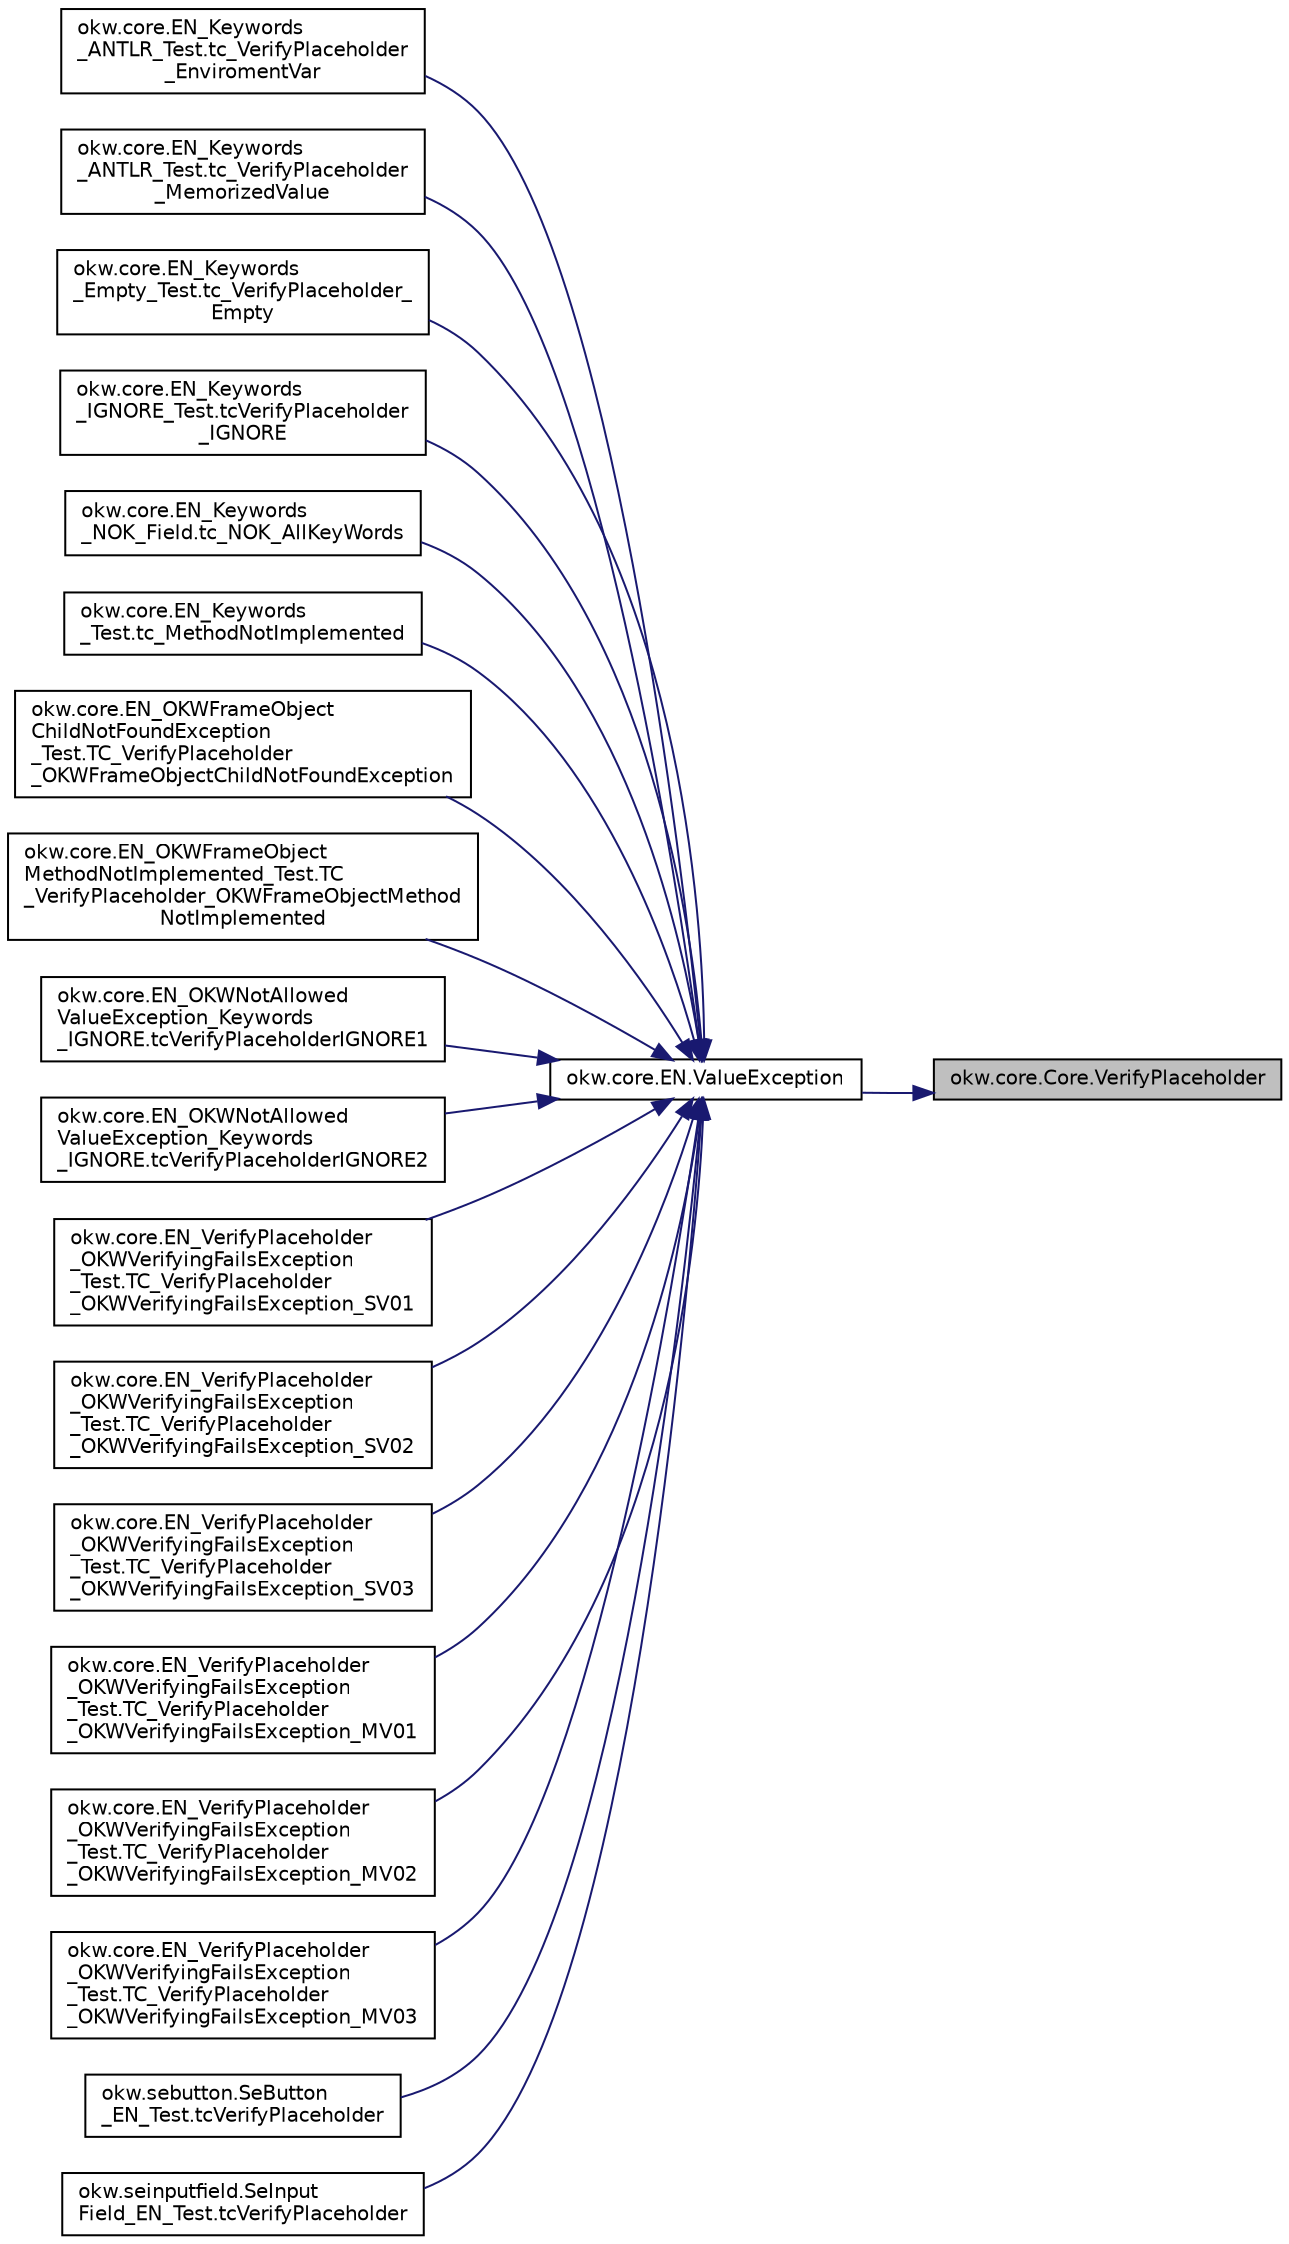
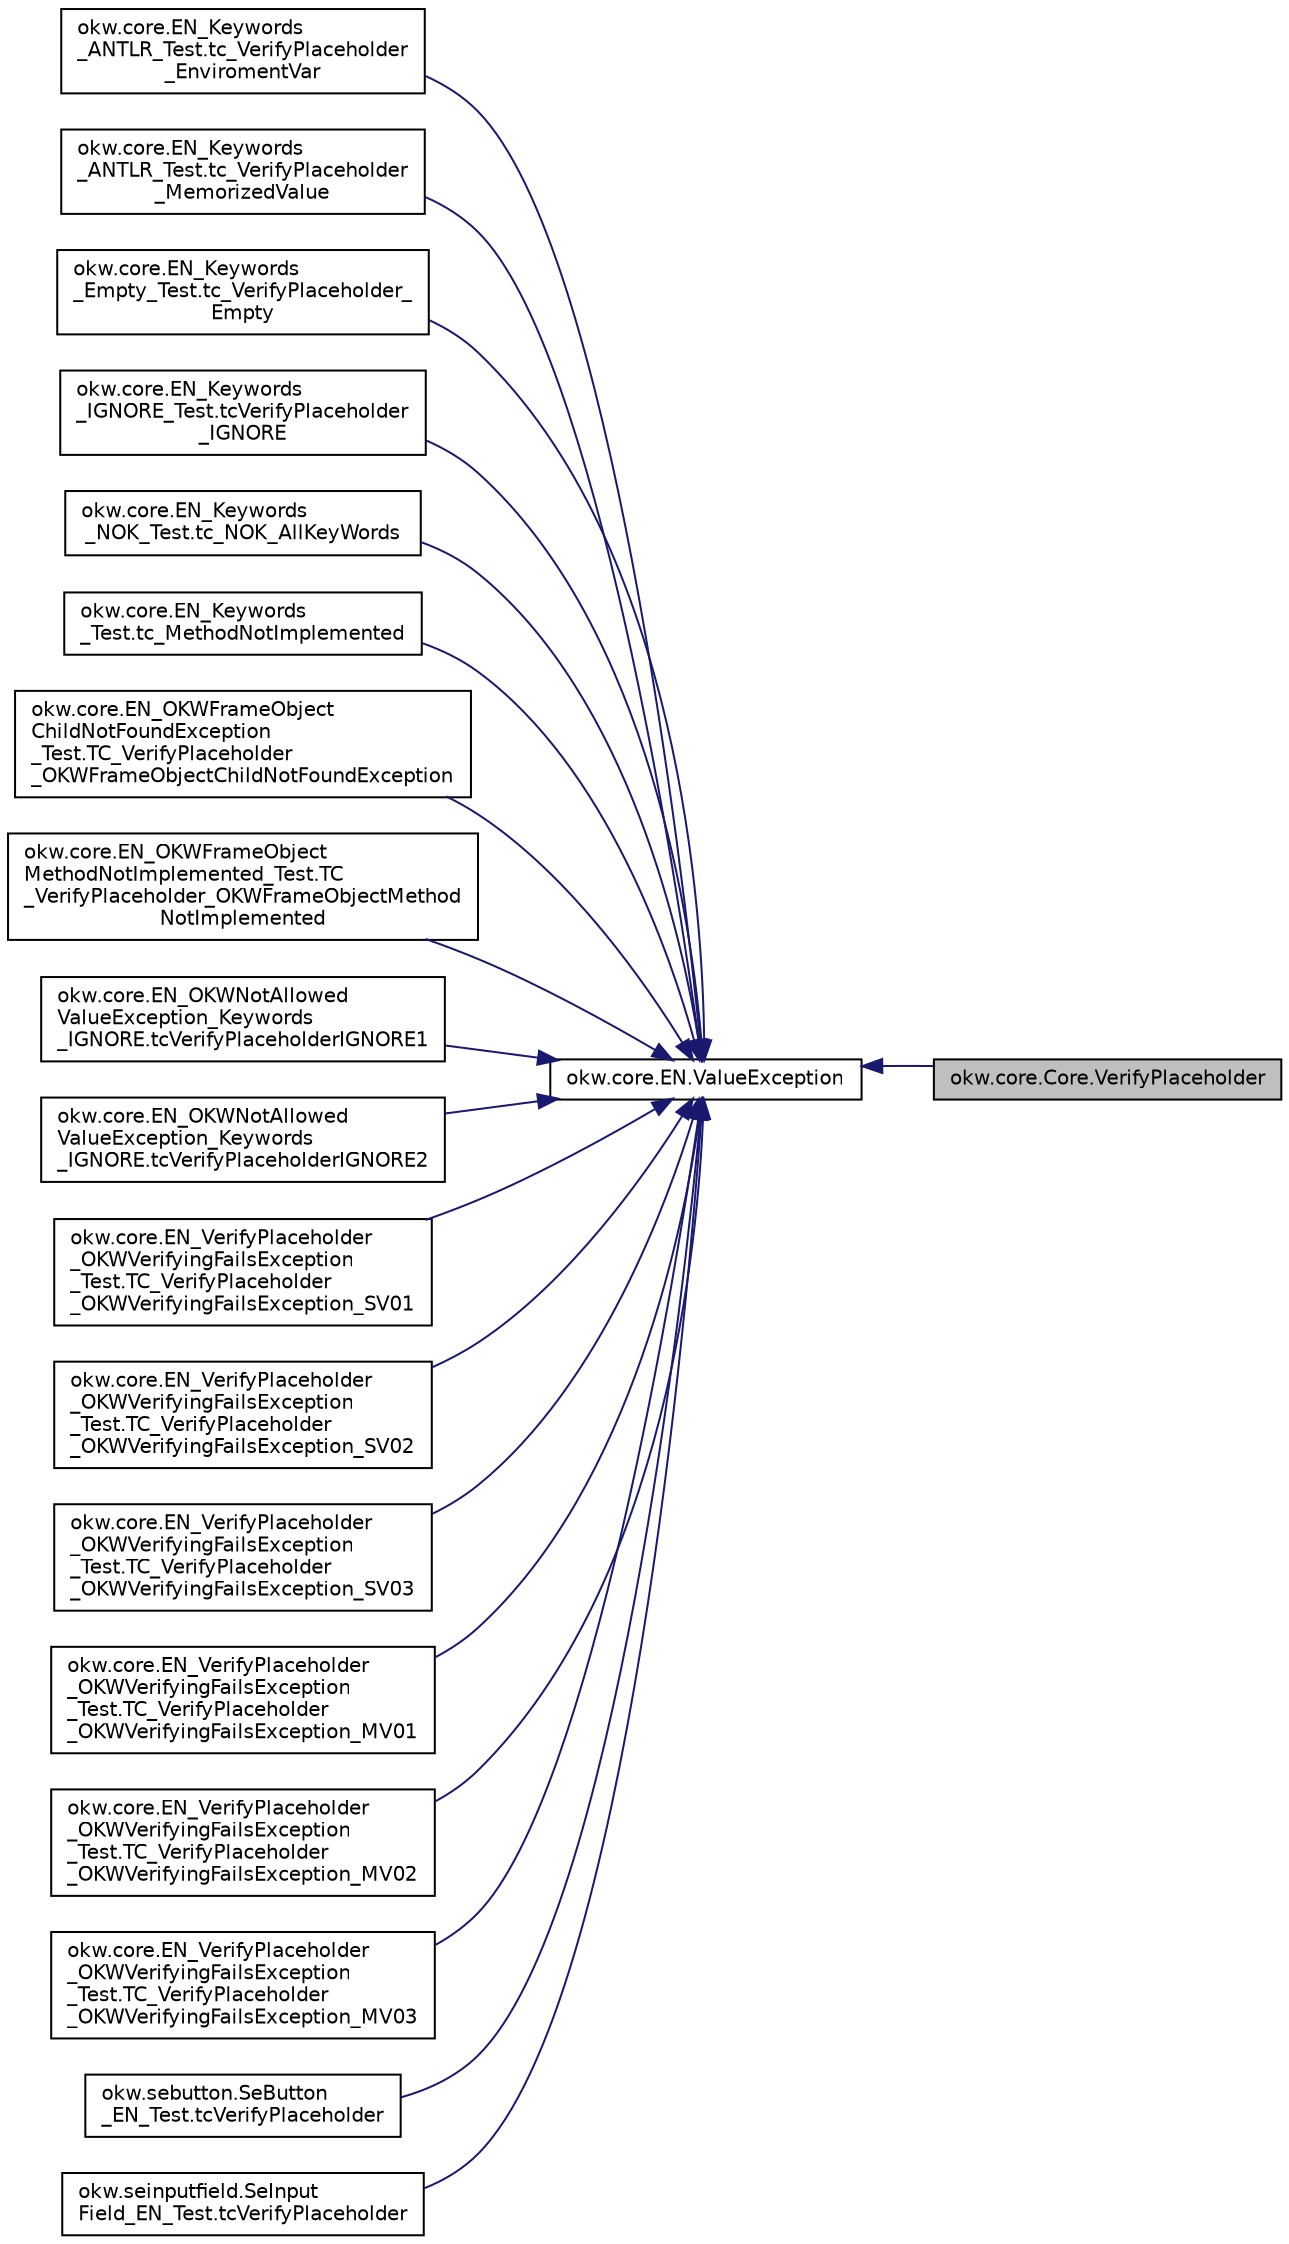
node "okw.core.EN_Keywords _NOK_Field.tc_NOK_AllKeyWords": label "okw.core.EN_Keywords _NOK_Field.tc_NOK_AllKeyWords" -> "okw.core.EN_Keywords _NOK_Test.tc_NOK_AllKeyWords"
edge "okw.core.EN.ValueException" -> "okw.core.Core.VerifyPlaceholder": reversed
